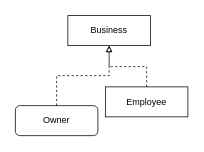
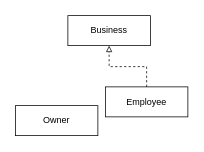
edge "Owner" -> "Business": removed
node "Owner": shape rounded rectangle -> rectangle
